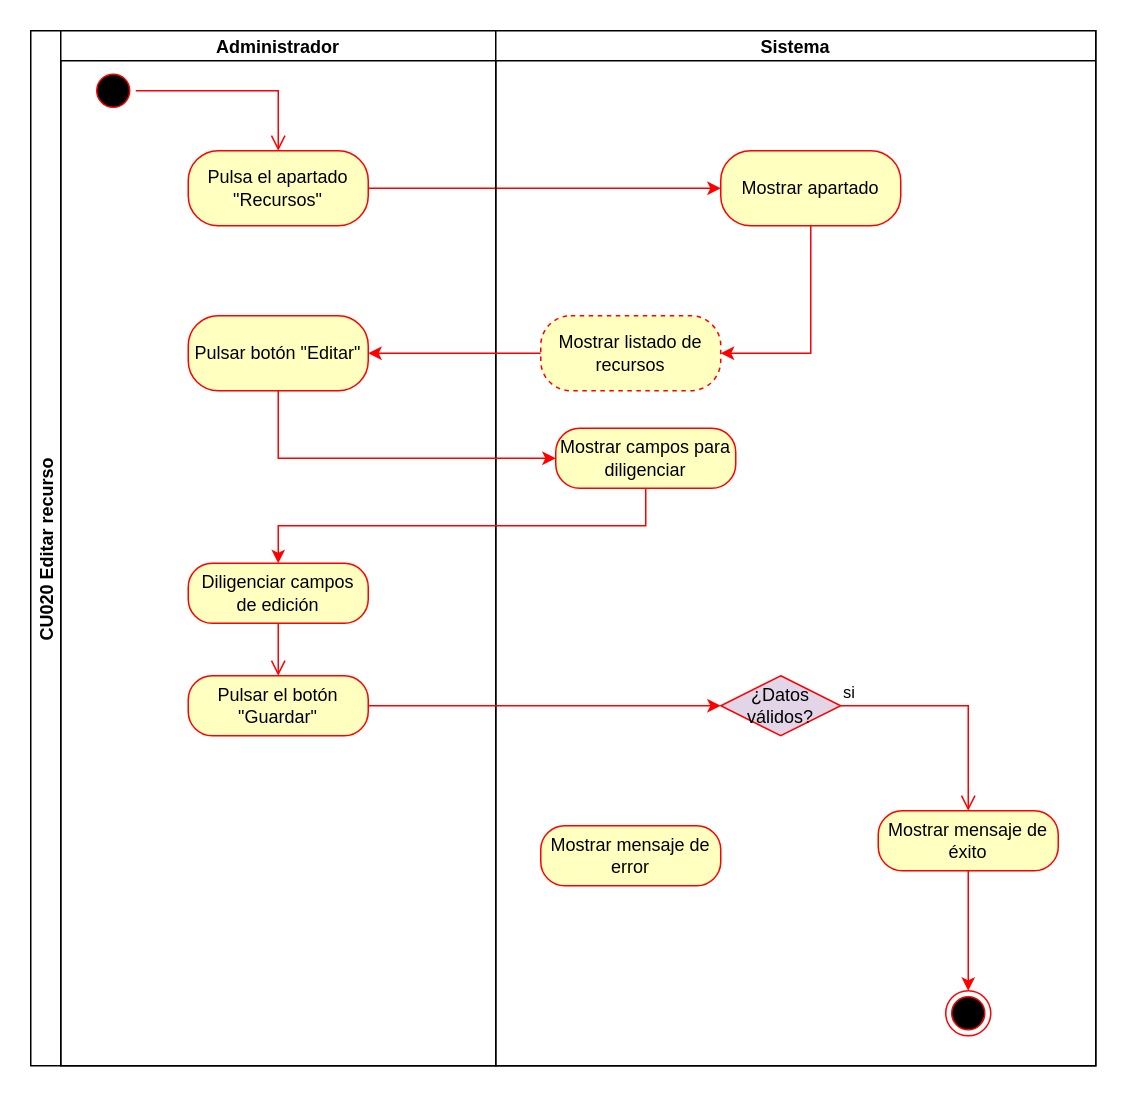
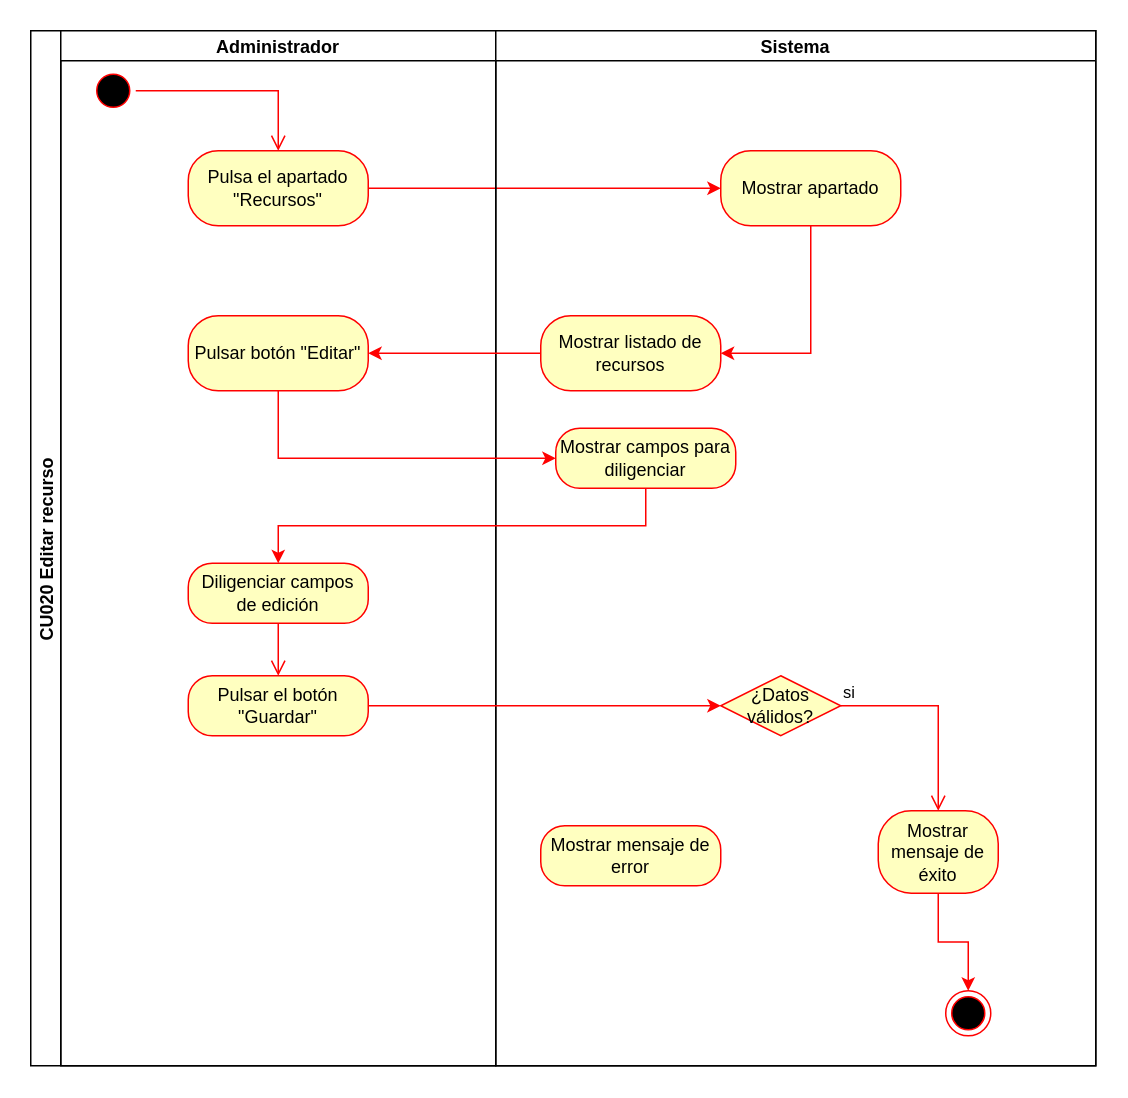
node "Mostrar listado de recursos": style dashed -> solid
node "¿Datos válidos?": fillcolor #e1d5e7 -> #ffffc0
node "Mostrar mensaje de éxito": size 180x60 -> 120x83
